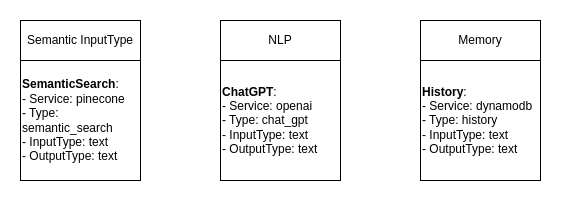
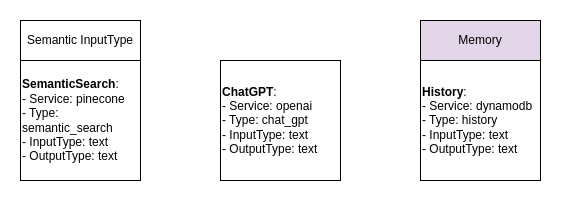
node "NLP": removed
node "Memory": fillcolor #ffffff -> #e1d5e7
